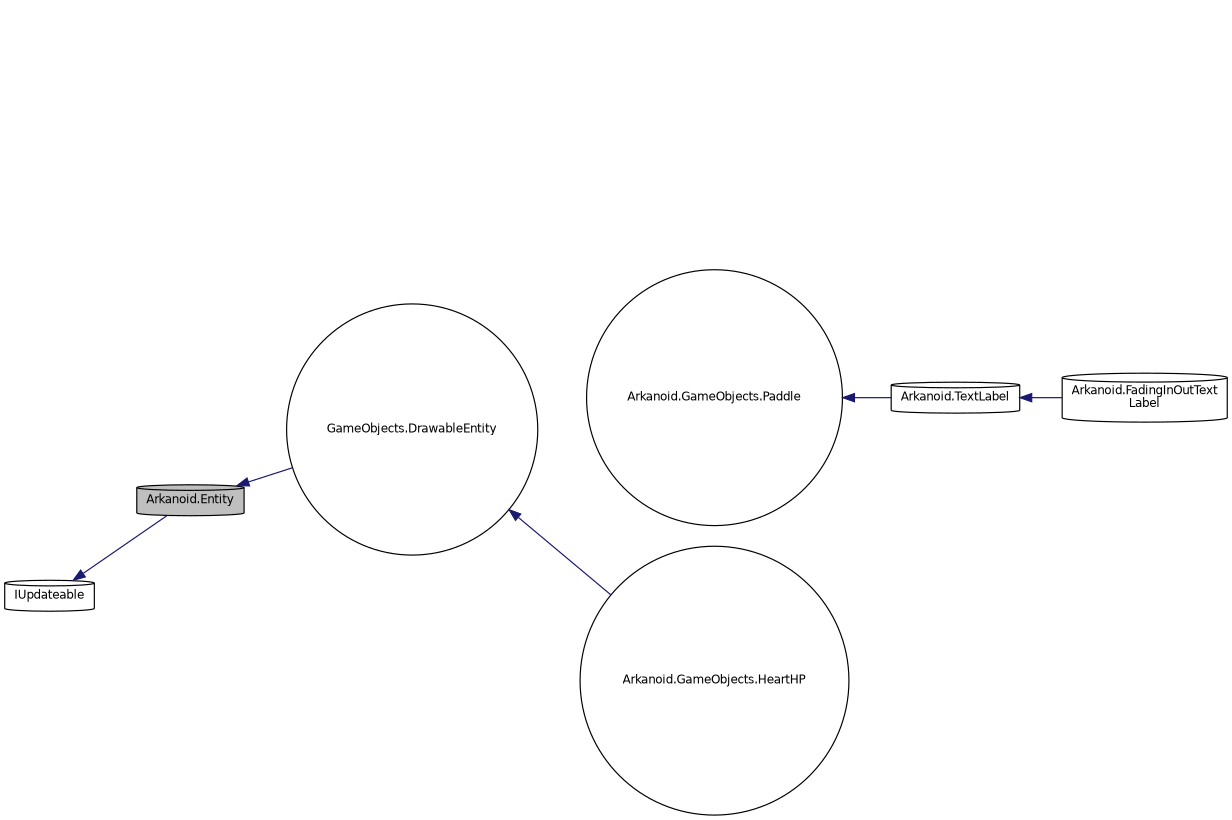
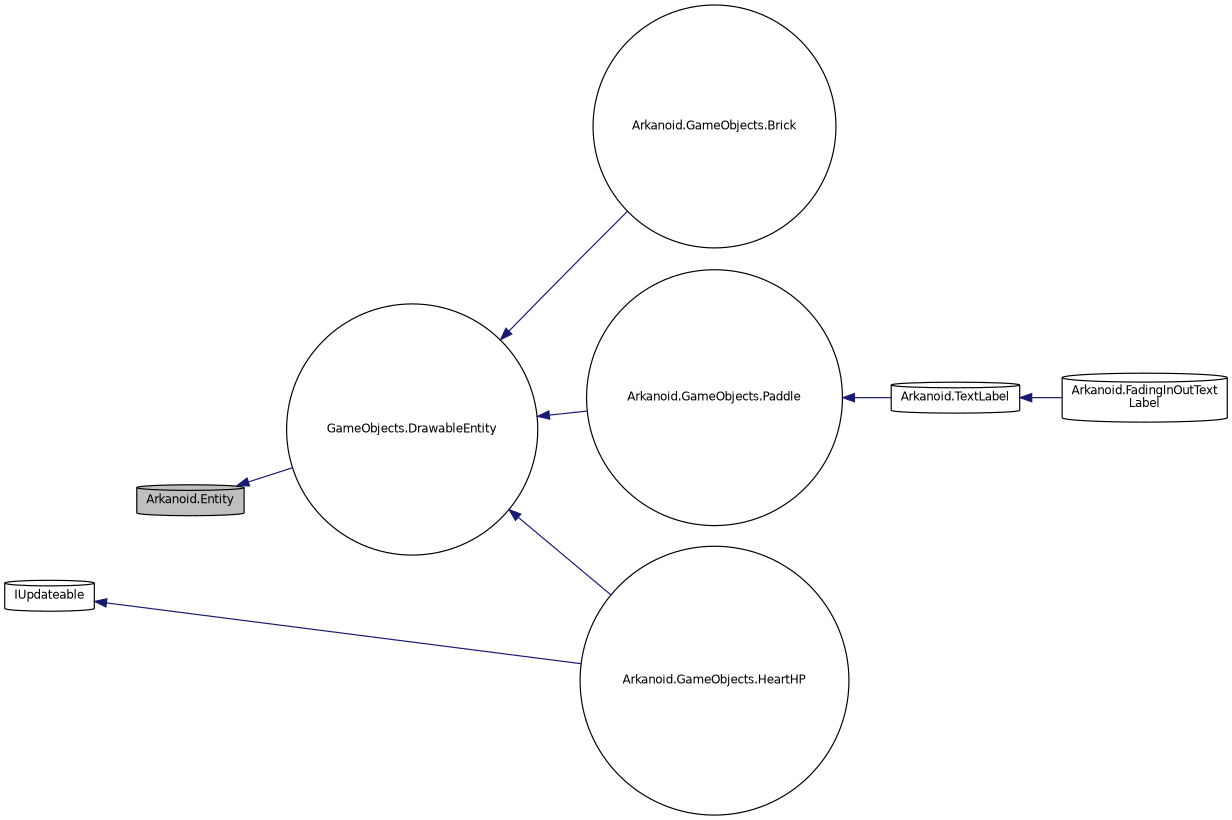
node "Arkanoid.GameObjects.Brick": added
edge "Arkanoid.GameObjects.Paddle" -> "GameObjects.DrawableEntity": added
edge "Arkanoid.Entity" -> "IUpdateable": now "Arkanoid.GameObjects.HeartHP" -> "IUpdateable"
